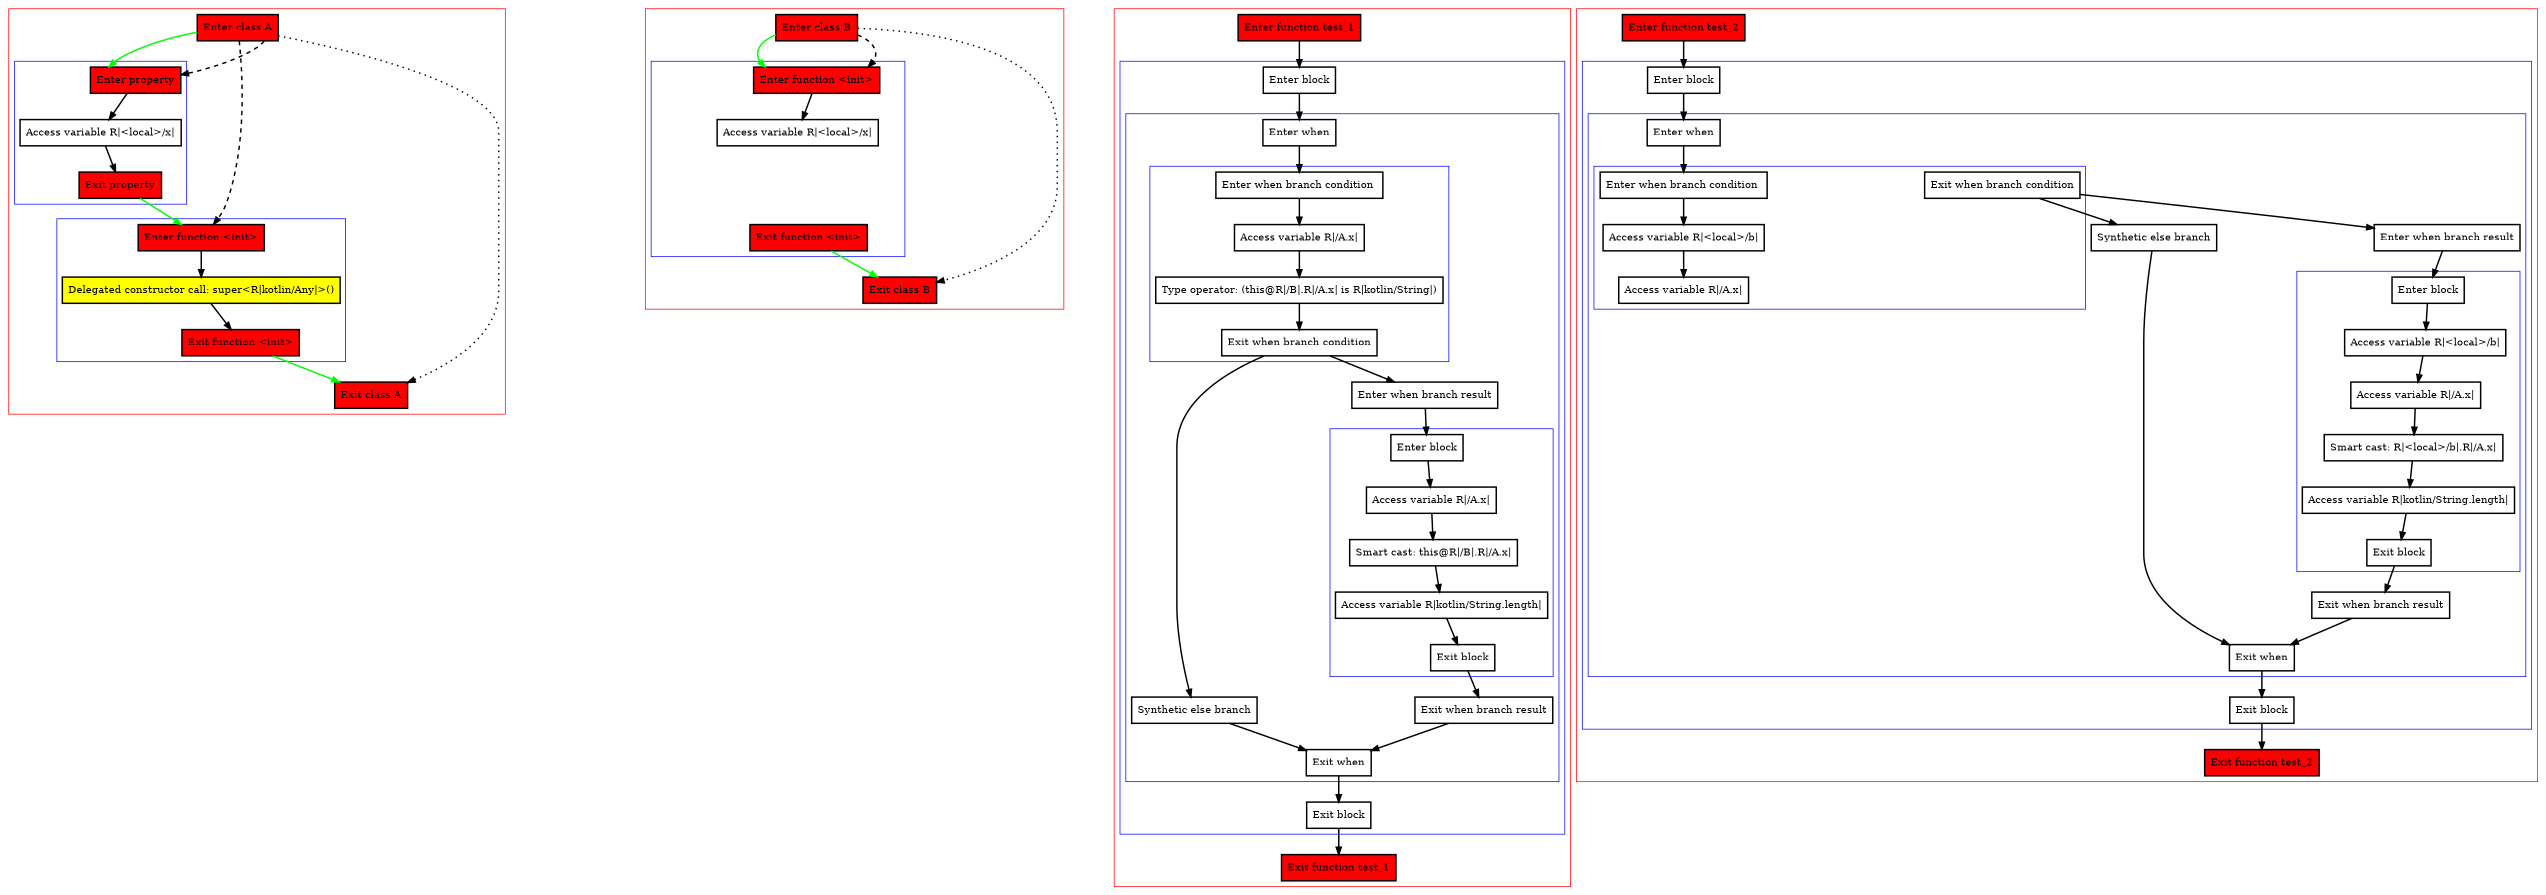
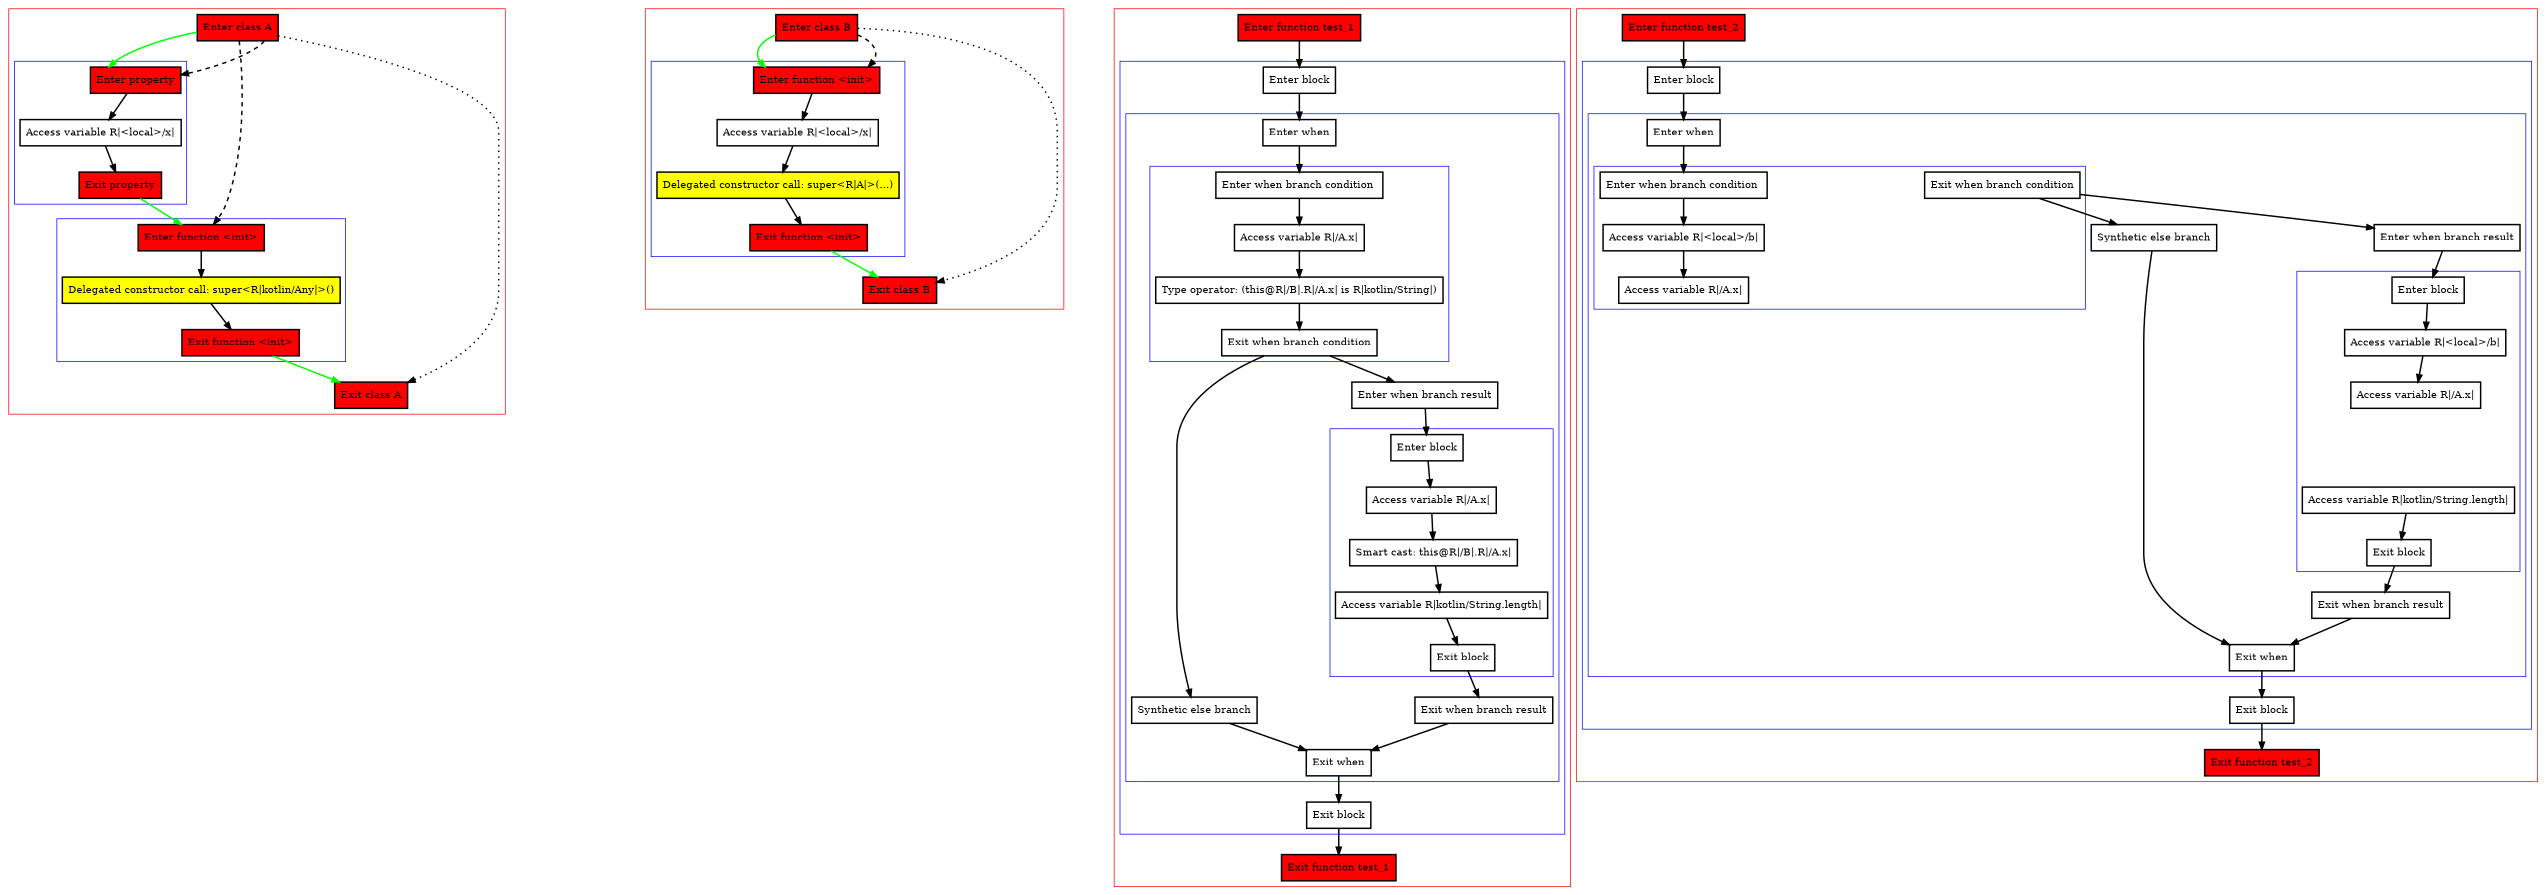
node "Delegated constructor call: super<R|A|>(...)": added
node "Smart cast: R|<local>/b|.R|/A.x|": removed
